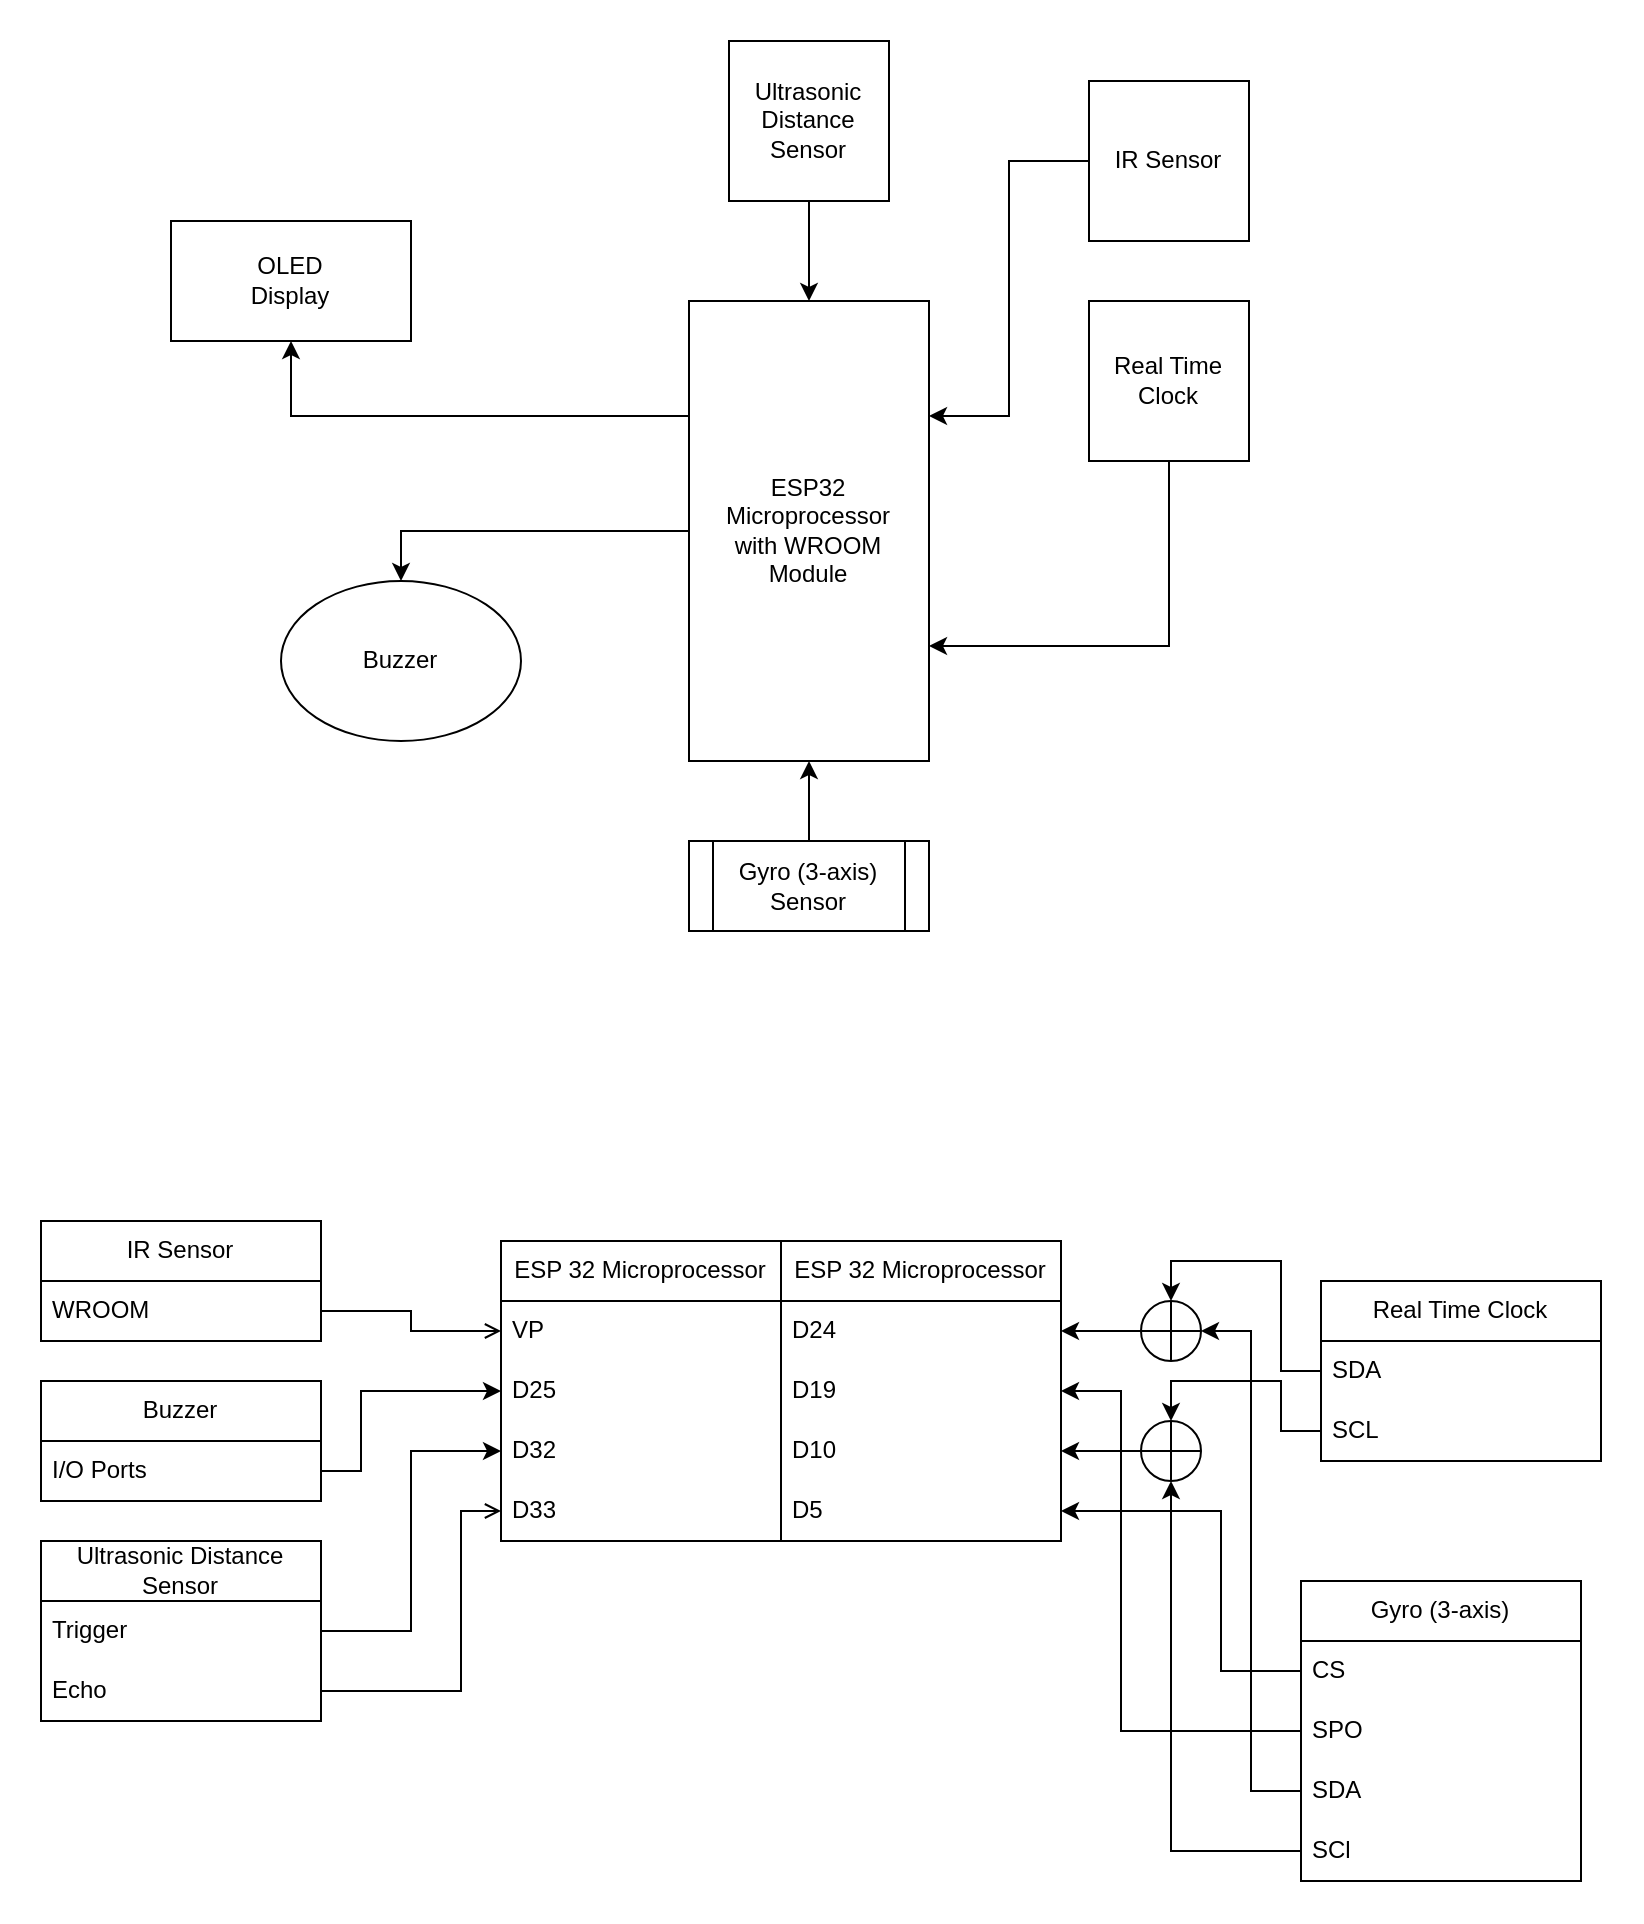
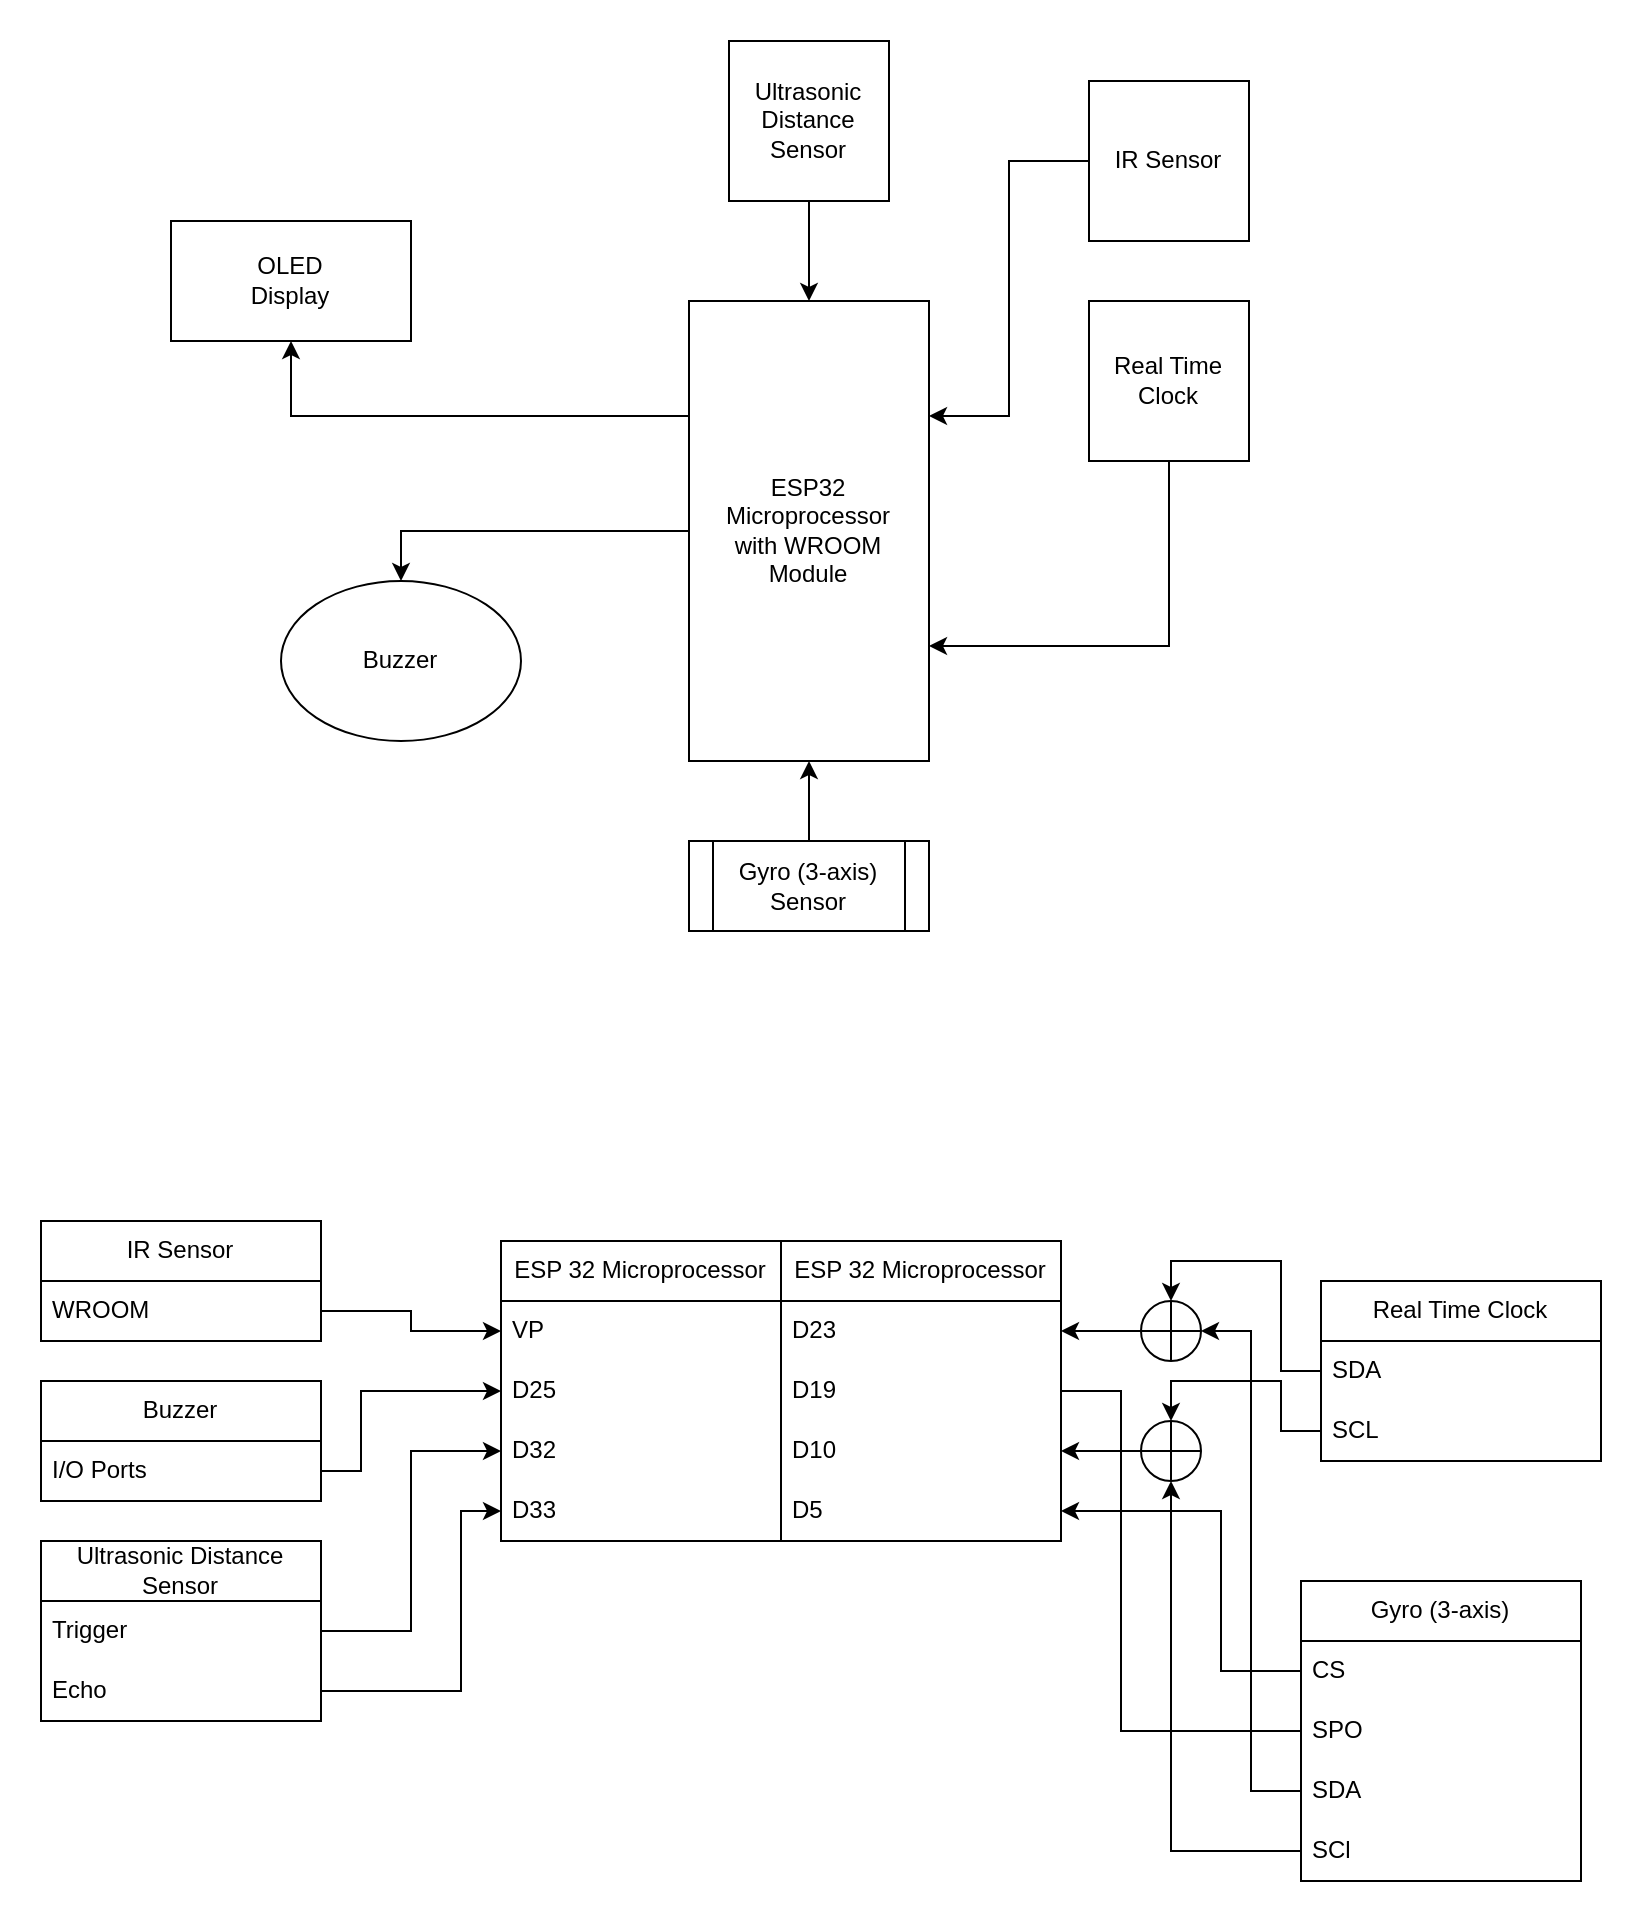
edge "WROOM" -> "VP": arrowhead open -> classic
node "D24": label "D24" -> "D23"
edge "SPO" -> "D19": arrowhead classic -> none
edge "Echo" -> "D33": arrowhead open -> classic
